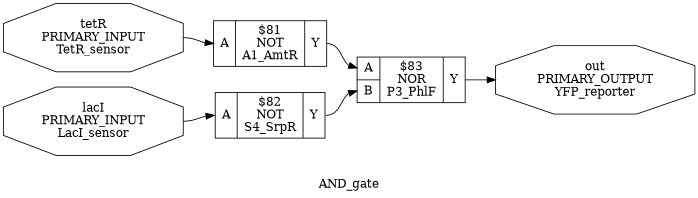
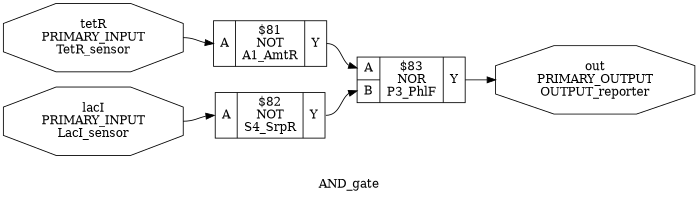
node "out PRIMARY_OUTPUT YFP_reporter": label "out PRIMARY_OUTPUT YFP_reporter" -> "out PRIMARY_OUTPUT OUTPUT_reporter"
